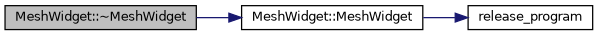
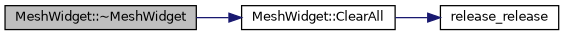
node "MeshWidget::MeshWidget": label "MeshWidget::MeshWidget" -> "MeshWidget::ClearAll"
node "release_program": label "release_program" -> "release_release"
